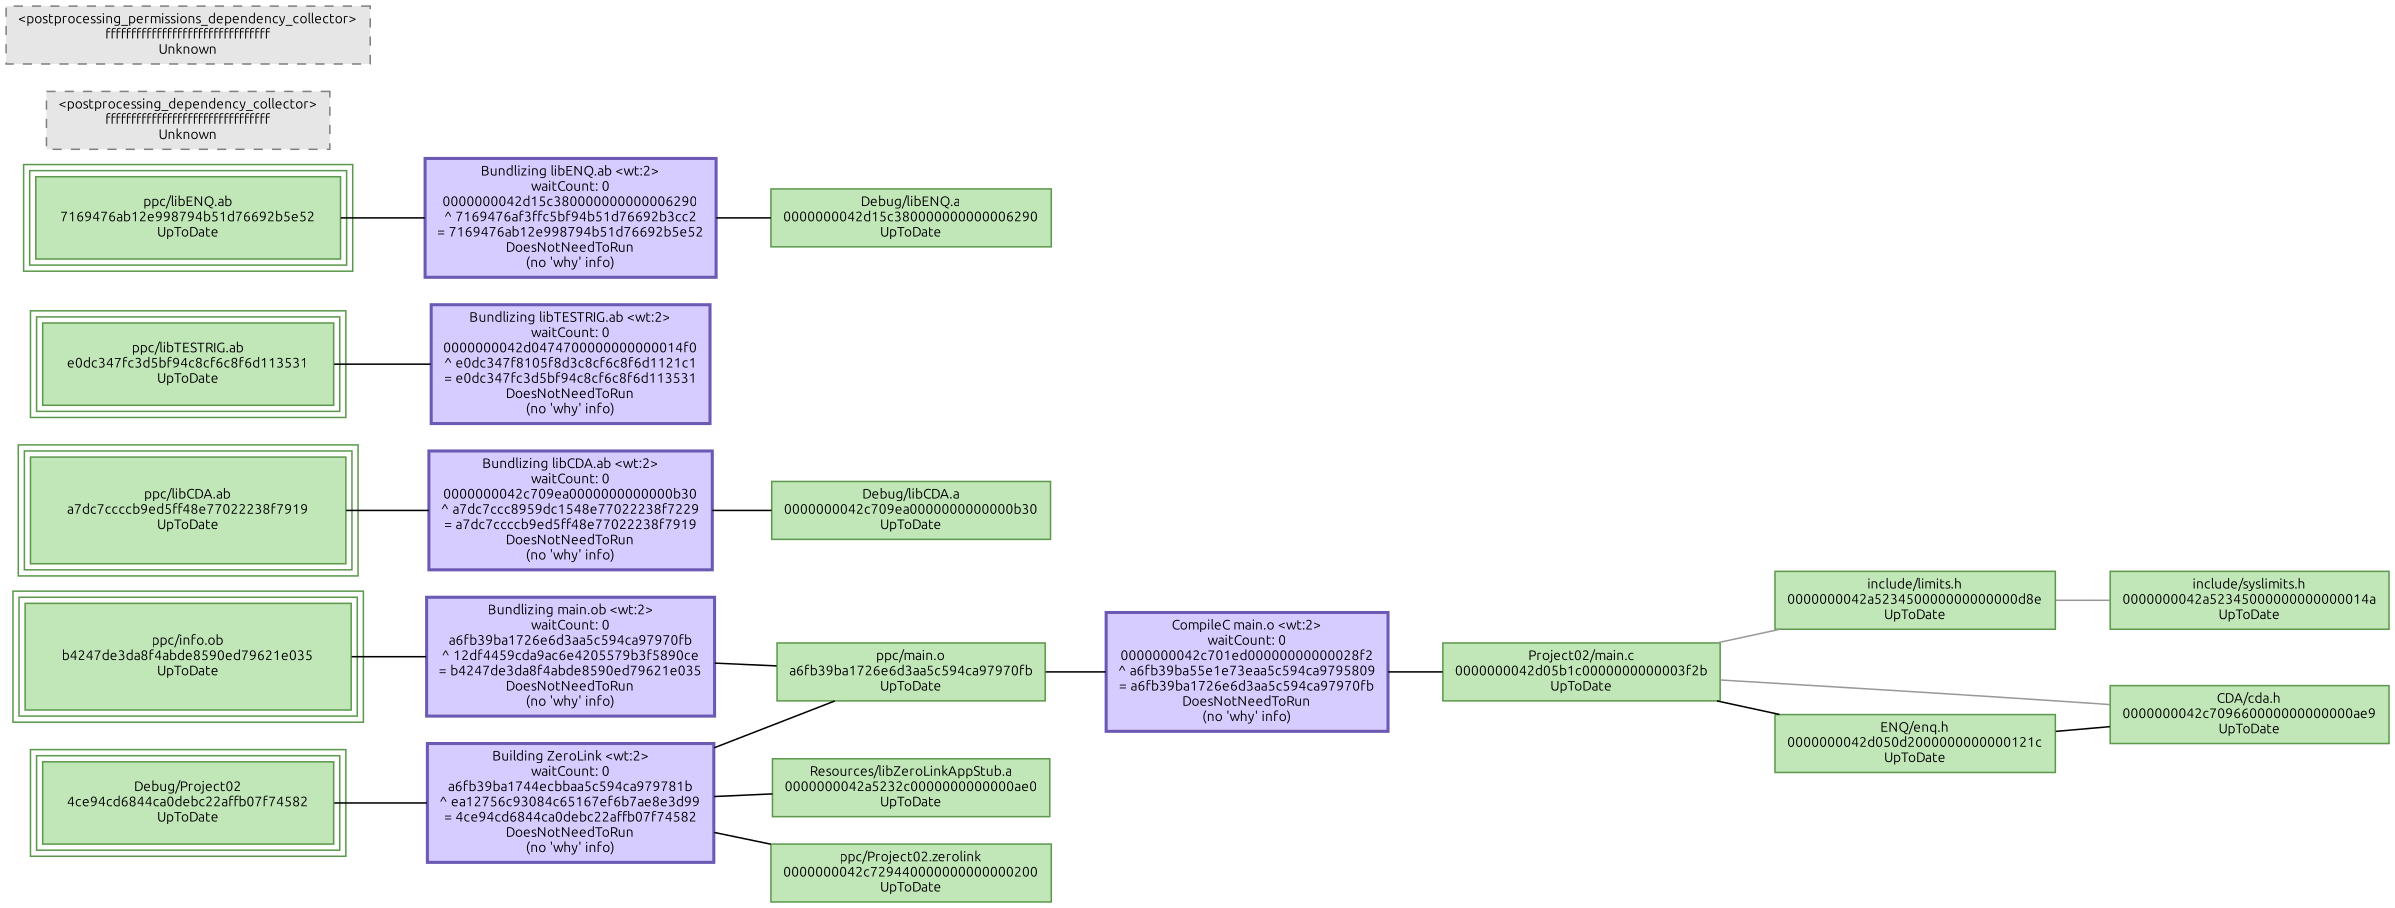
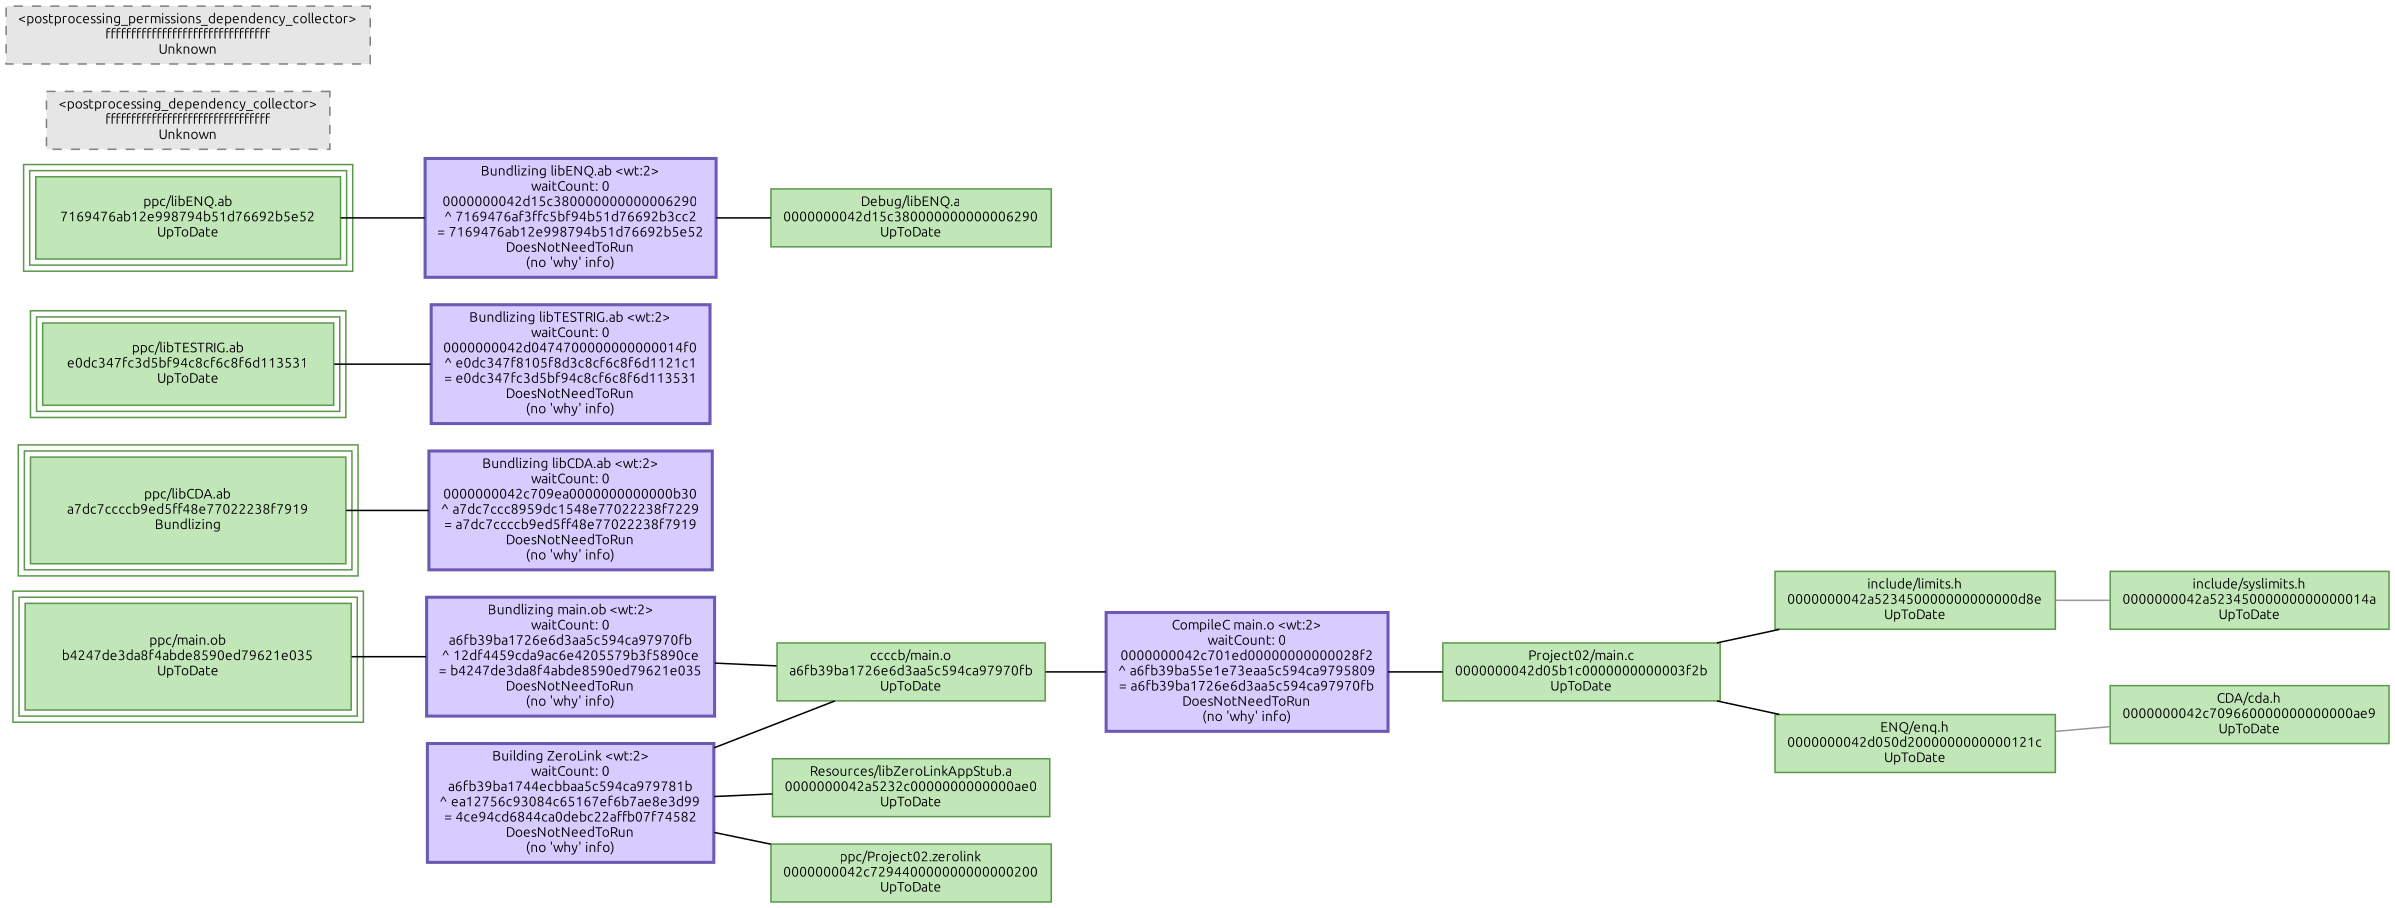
node "ppc/libCDA.ab a7dc7ccccb9ed5ff48e77022238f7919 UpToDate": label "ppc/libCDA.ab a7dc7ccccb9ed5ff48e77022238f7919 UpToDate" -> "ppc/libCDA.ab a7dc7ccccb9ed5ff48e77022238f7919 Bundlizing"
node "Debug/libCDA.a 0000000042c709ea0000000000000b30 UpToDate": removed
edge "include/limits.h 0000000042a523450000000000000d8e UpToDate" -- "Project02/main.c 0000000042d05b1c0000000000003f2b UpToDate": color gray60 -> black
node "ppc/info.ob b4247de3da8f4abde8590ed79621e035 UpToDate": label "ppc/info.ob b4247de3da8f4abde8590ed79621e035 UpToDate" -> "ppc/main.ob b4247de3da8f4abde8590ed79621e035 UpToDate"
node "ppc/main.o a6fb39ba1726e6d3aa5c594ca97970fb UpToDate": label "ppc/main.o a6fb39ba1726e6d3aa5c594ca97970fb UpToDate" -> "ccccb/main.o a6fb39ba1726e6d3aa5c594ca97970fb UpToDate"
edge "Project02/main.c 0000000042d05b1c0000000000003f2b UpToDate" -- "CDA/cda.h 0000000042c709660000000000000ae9 UpToDate": removed
edge "CDA/cda.h 0000000042c709660000000000000ae9 UpToDate" -- "ENQ/enq.h 0000000042d050d2000000000000121c UpToDate": color black -> gray60
node "Debug/Project02 4ce94cd6844ca0debc22affb07f74582 UpToDate": removed
